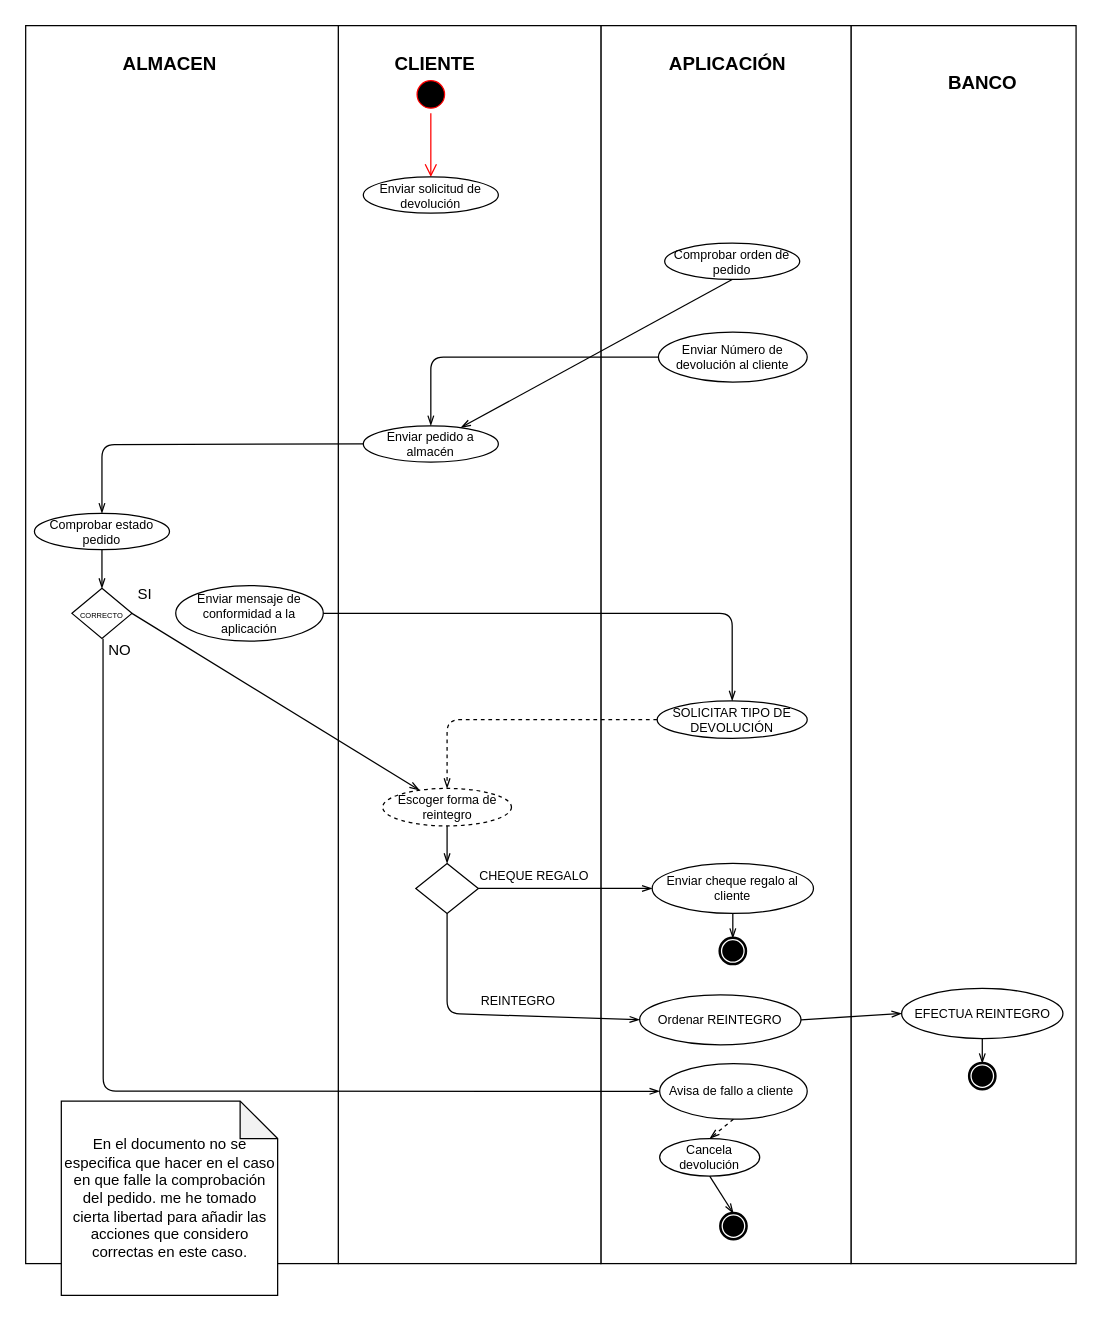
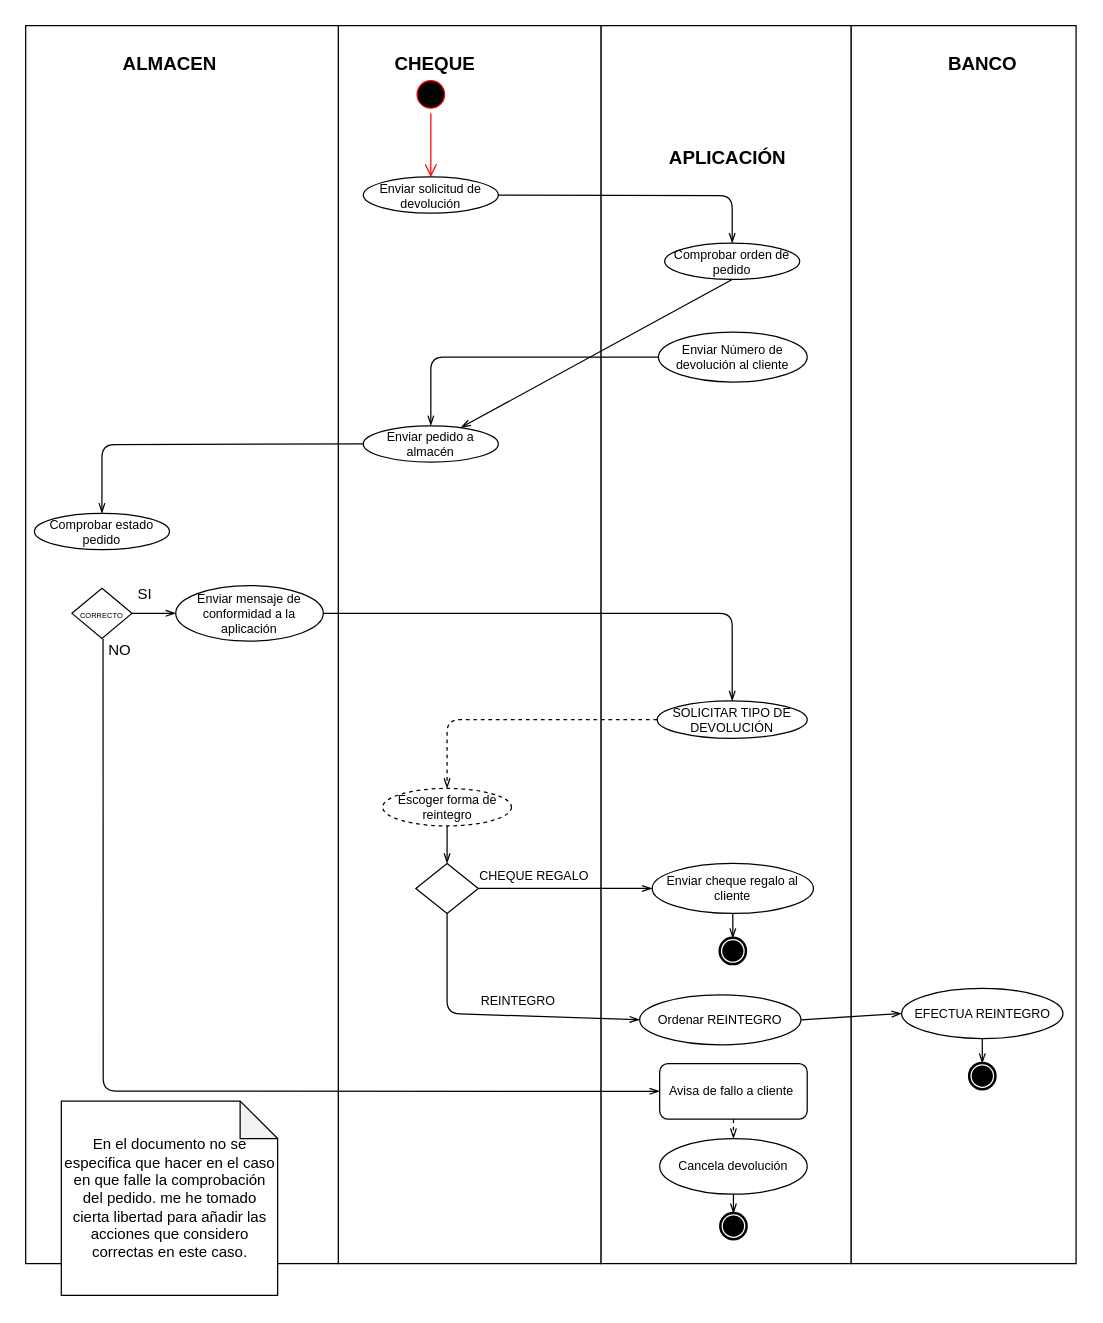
node "CLIENTE": label "CLIENTE" -> "CHEQUE"
node "APLICACIÓN": moved (727, 63) -> (727, 157)
node "BANCO": moved (982, 82) -> (982, 63)
edge "Enviar solicitud de devolución" -> "Comprobar orden de pedido": added
edge "Comprobar estado pedido" -> "CORRECTO": removed
edge "CORRECTO" -> "Escoger forma de reintegro": now "CORRECTO" -> "Enviar mensaje de conformidad a la aplicación"
node "Avisa de fallo a cliente": shape ellipse -> rounded rectangle
node "Cancela devolución": size 100x38 -> 148x56
